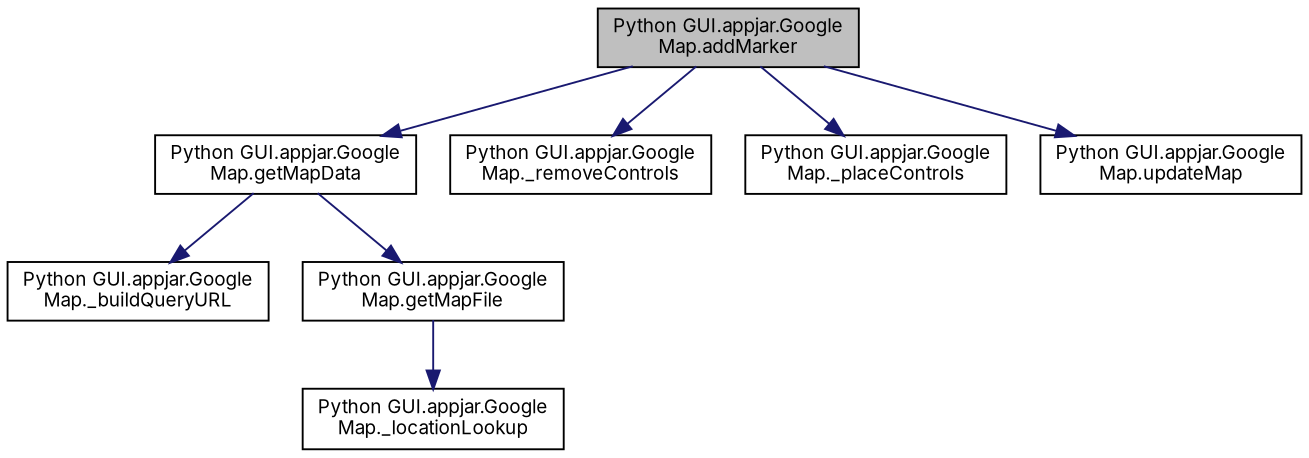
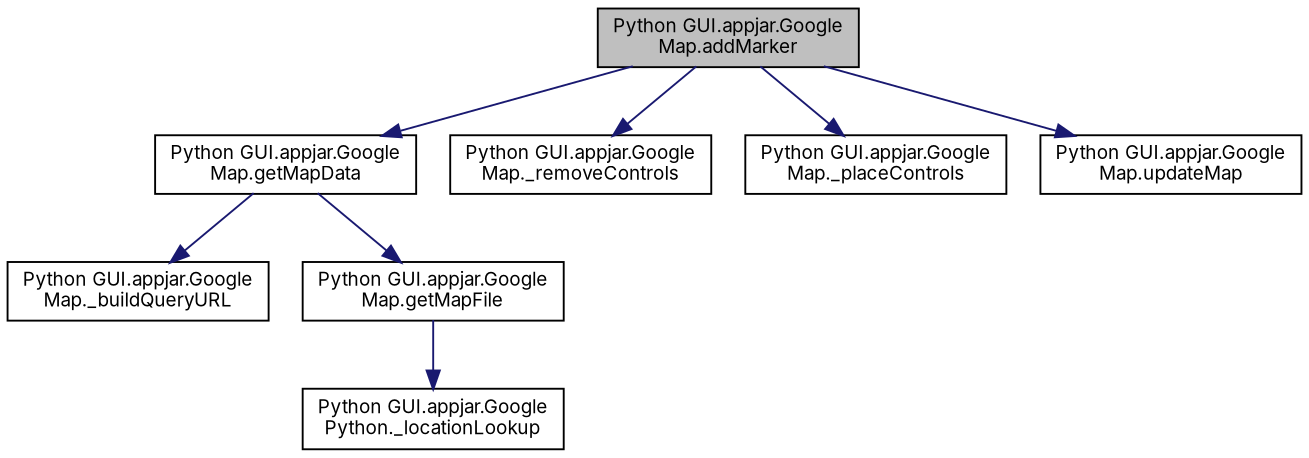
node "Python GUI.appjar.Google Map._locationLookup": label "Python GUI.appjar.Google Map._locationLookup" -> "Python GUI.appjar.Google Python._locationLookup"
